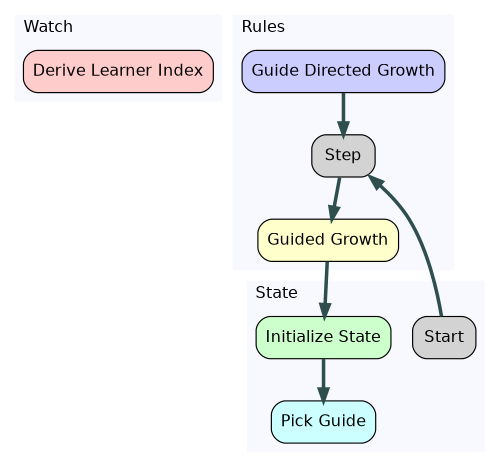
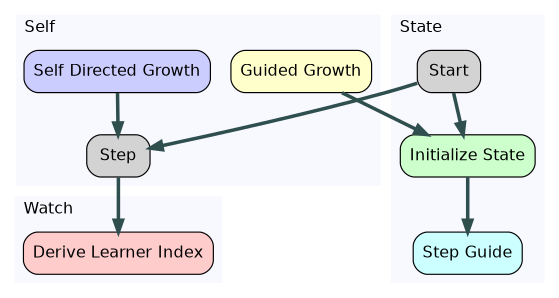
cluster "Rules": label "Rules" -> "Self"
node "Guide Directed Growth": label "Guide Directed Growth" -> "Self Directed Growth"
edge "Start" -> "Initialize State": added
edge "Step" -> "Guided Growth": now "Step" -> "Derive Learner Index"
node "Pick Guide": label "Pick Guide" -> "Step Guide"
